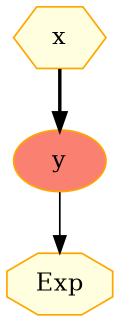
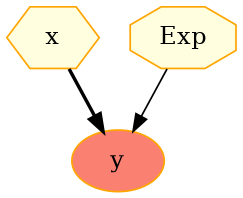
edge "y" -> "Exp": reversed
